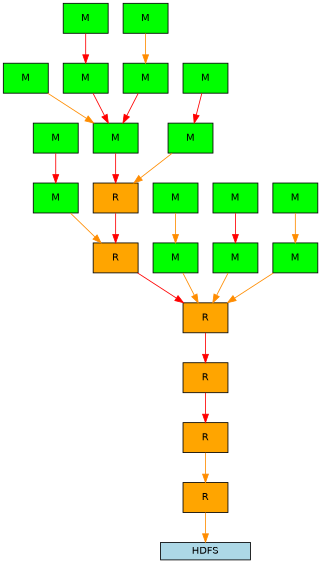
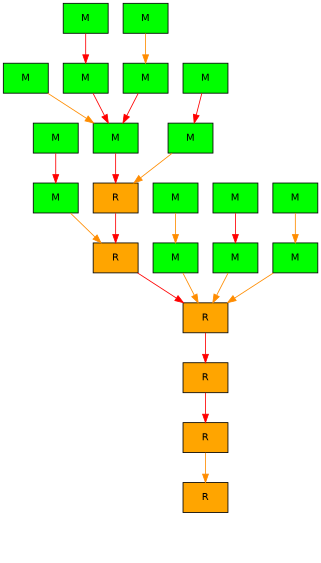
node "HDFS": removed
